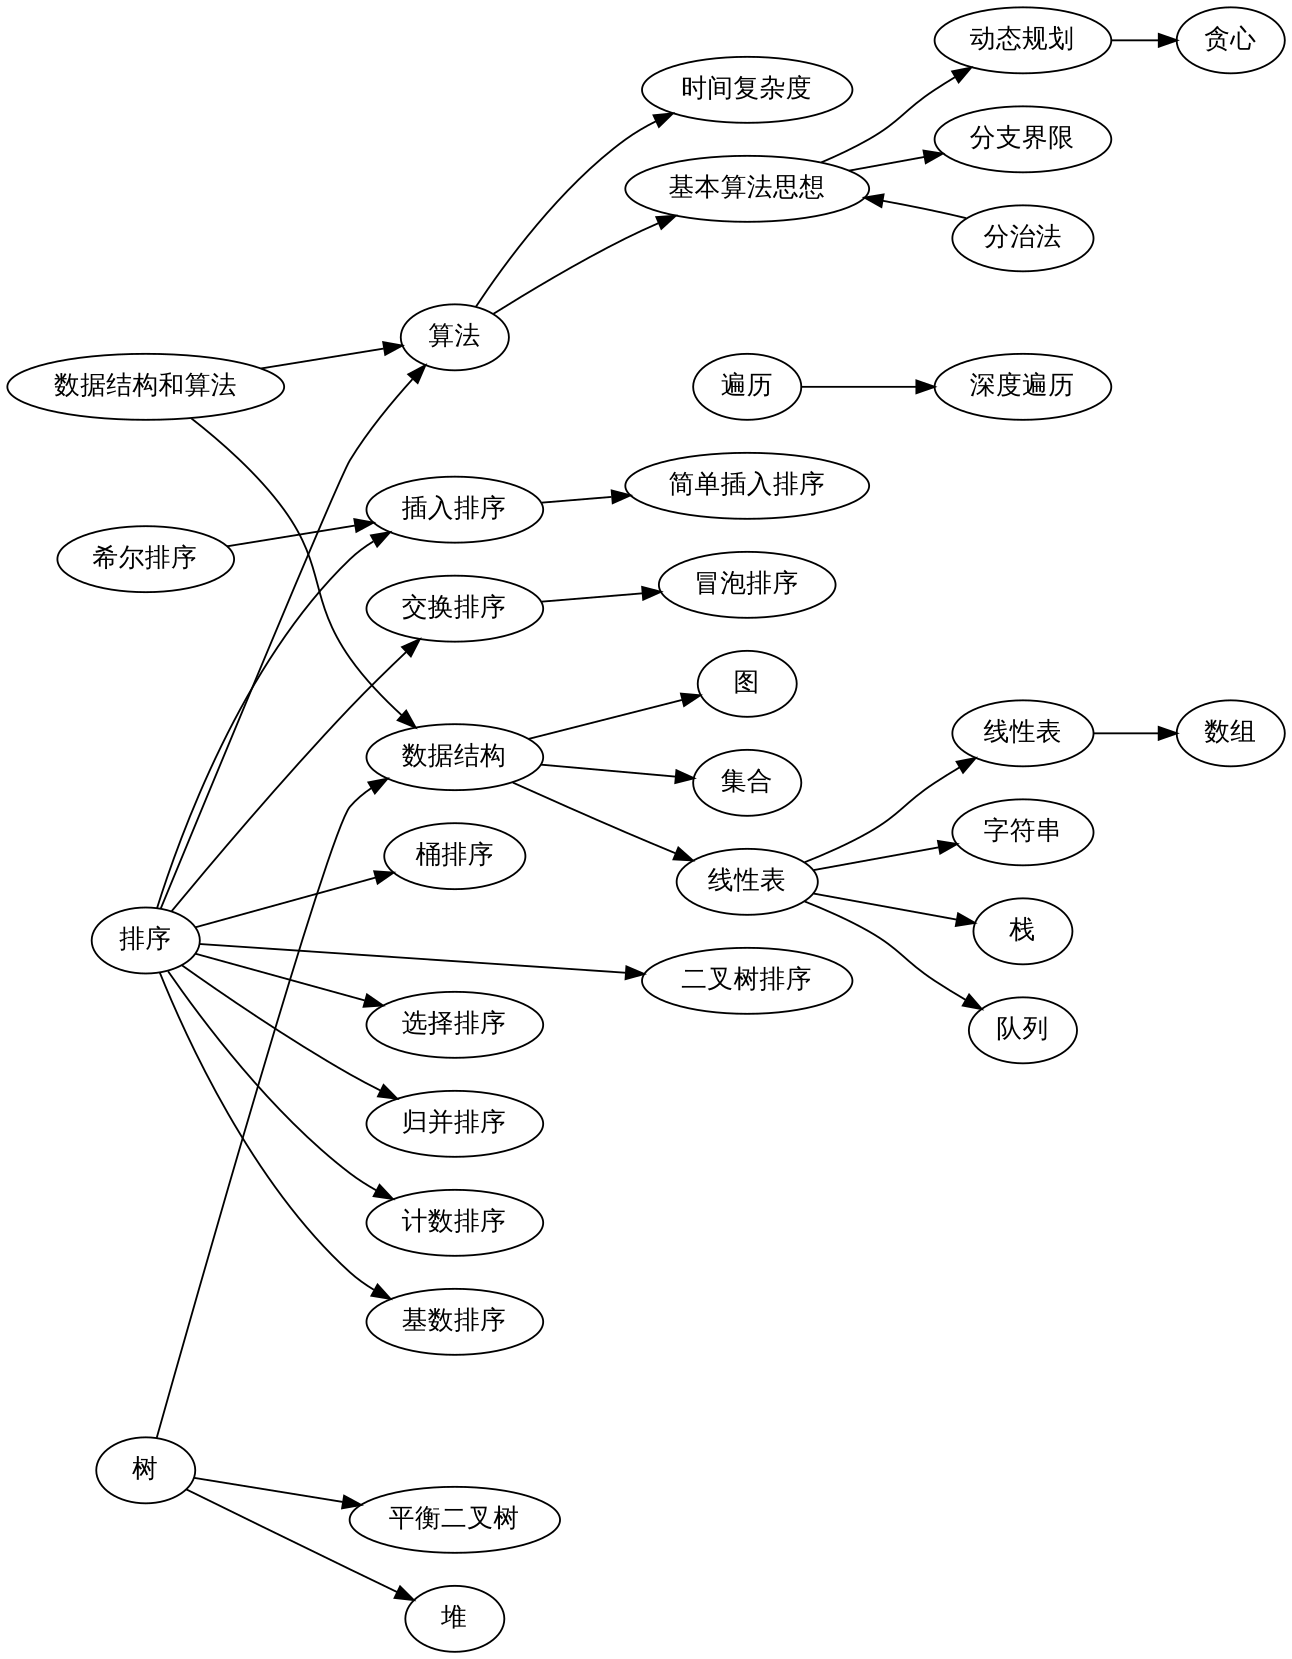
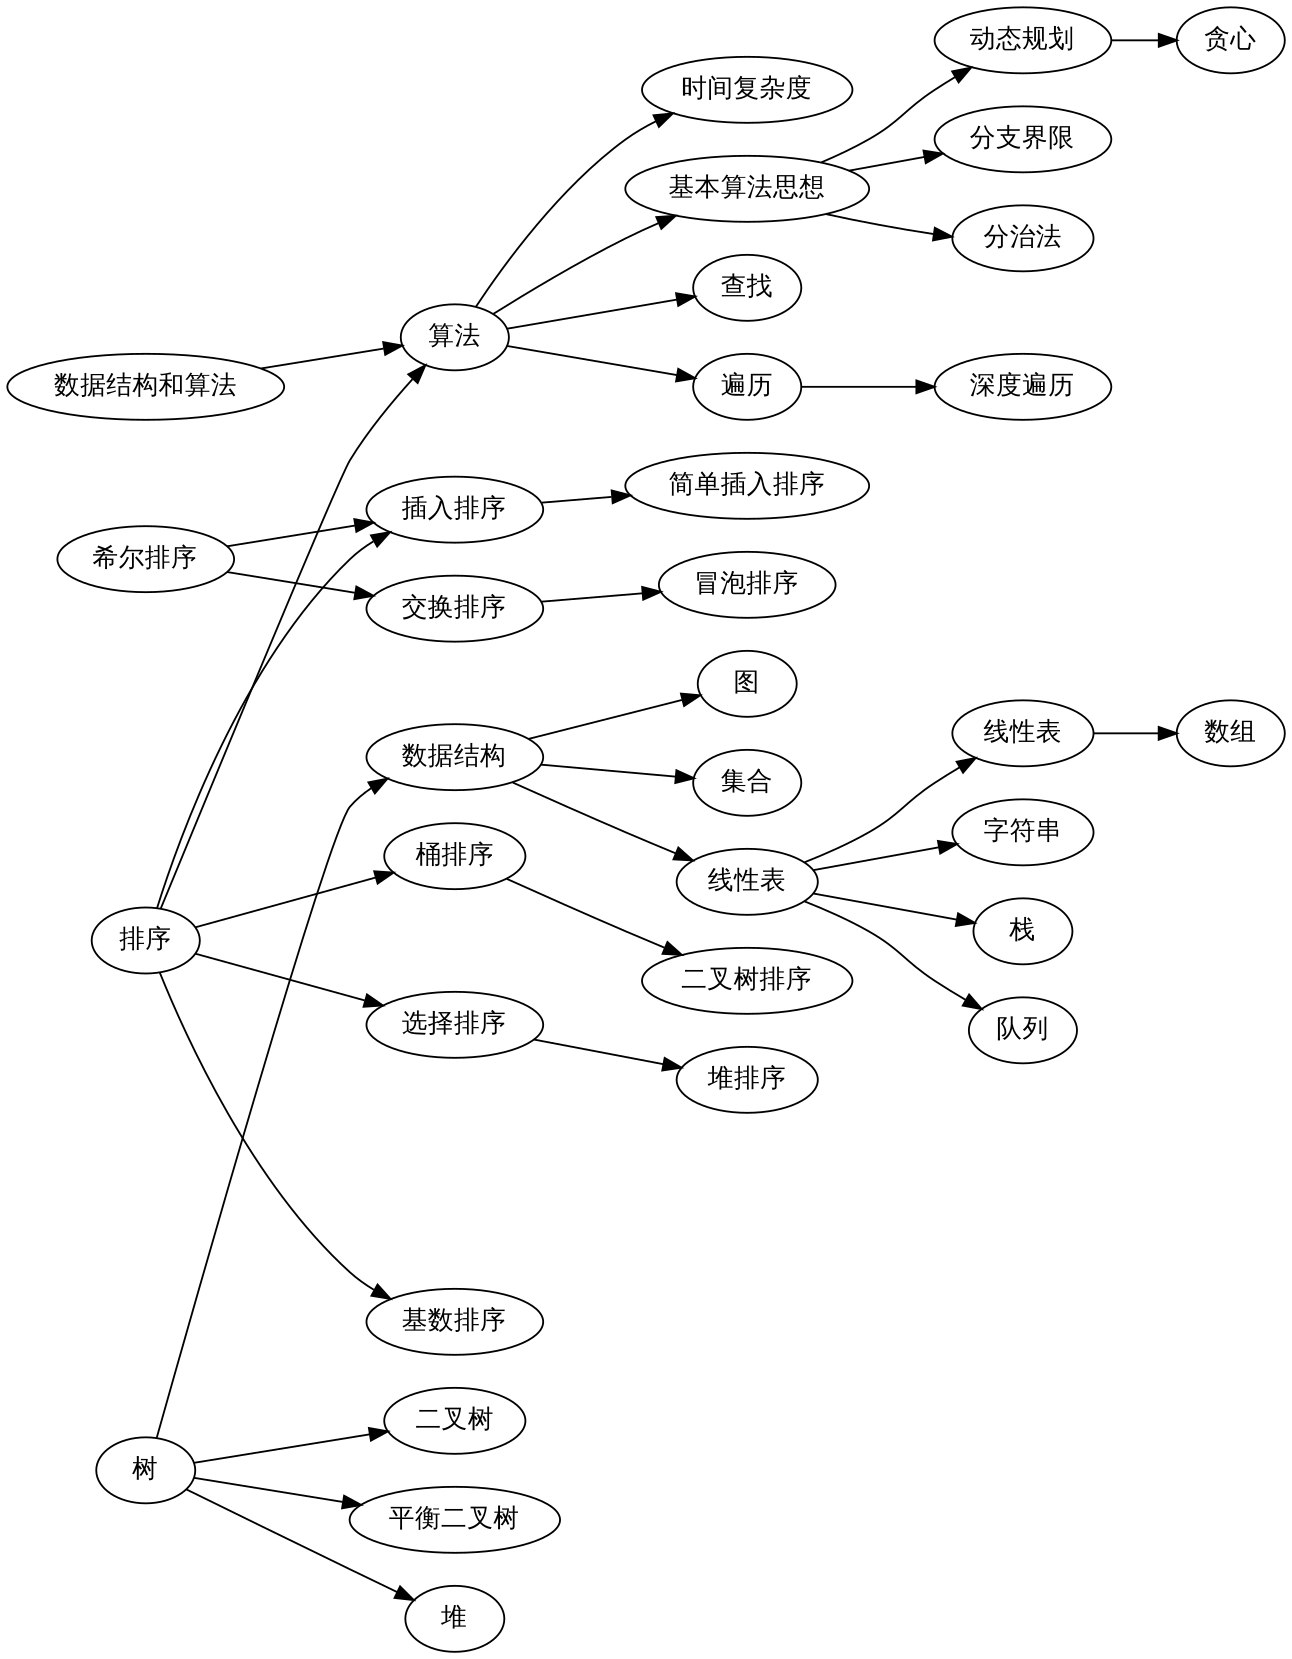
edge "分治法" -> "基本算法思想": reversed
node "查找": added
edge "算法" -> "遍历": added
edge "数据结构和算法" -> "数据结构": removed
edge "排序" -> "交换排序": now "希尔排序" -> "交换排序"
edge "排序" -> "二叉树排序": now "桶排序" -> "二叉树排序"
node "堆排序": added
node "归并排序": removed
node "计数排序": removed
node "二叉树": added
